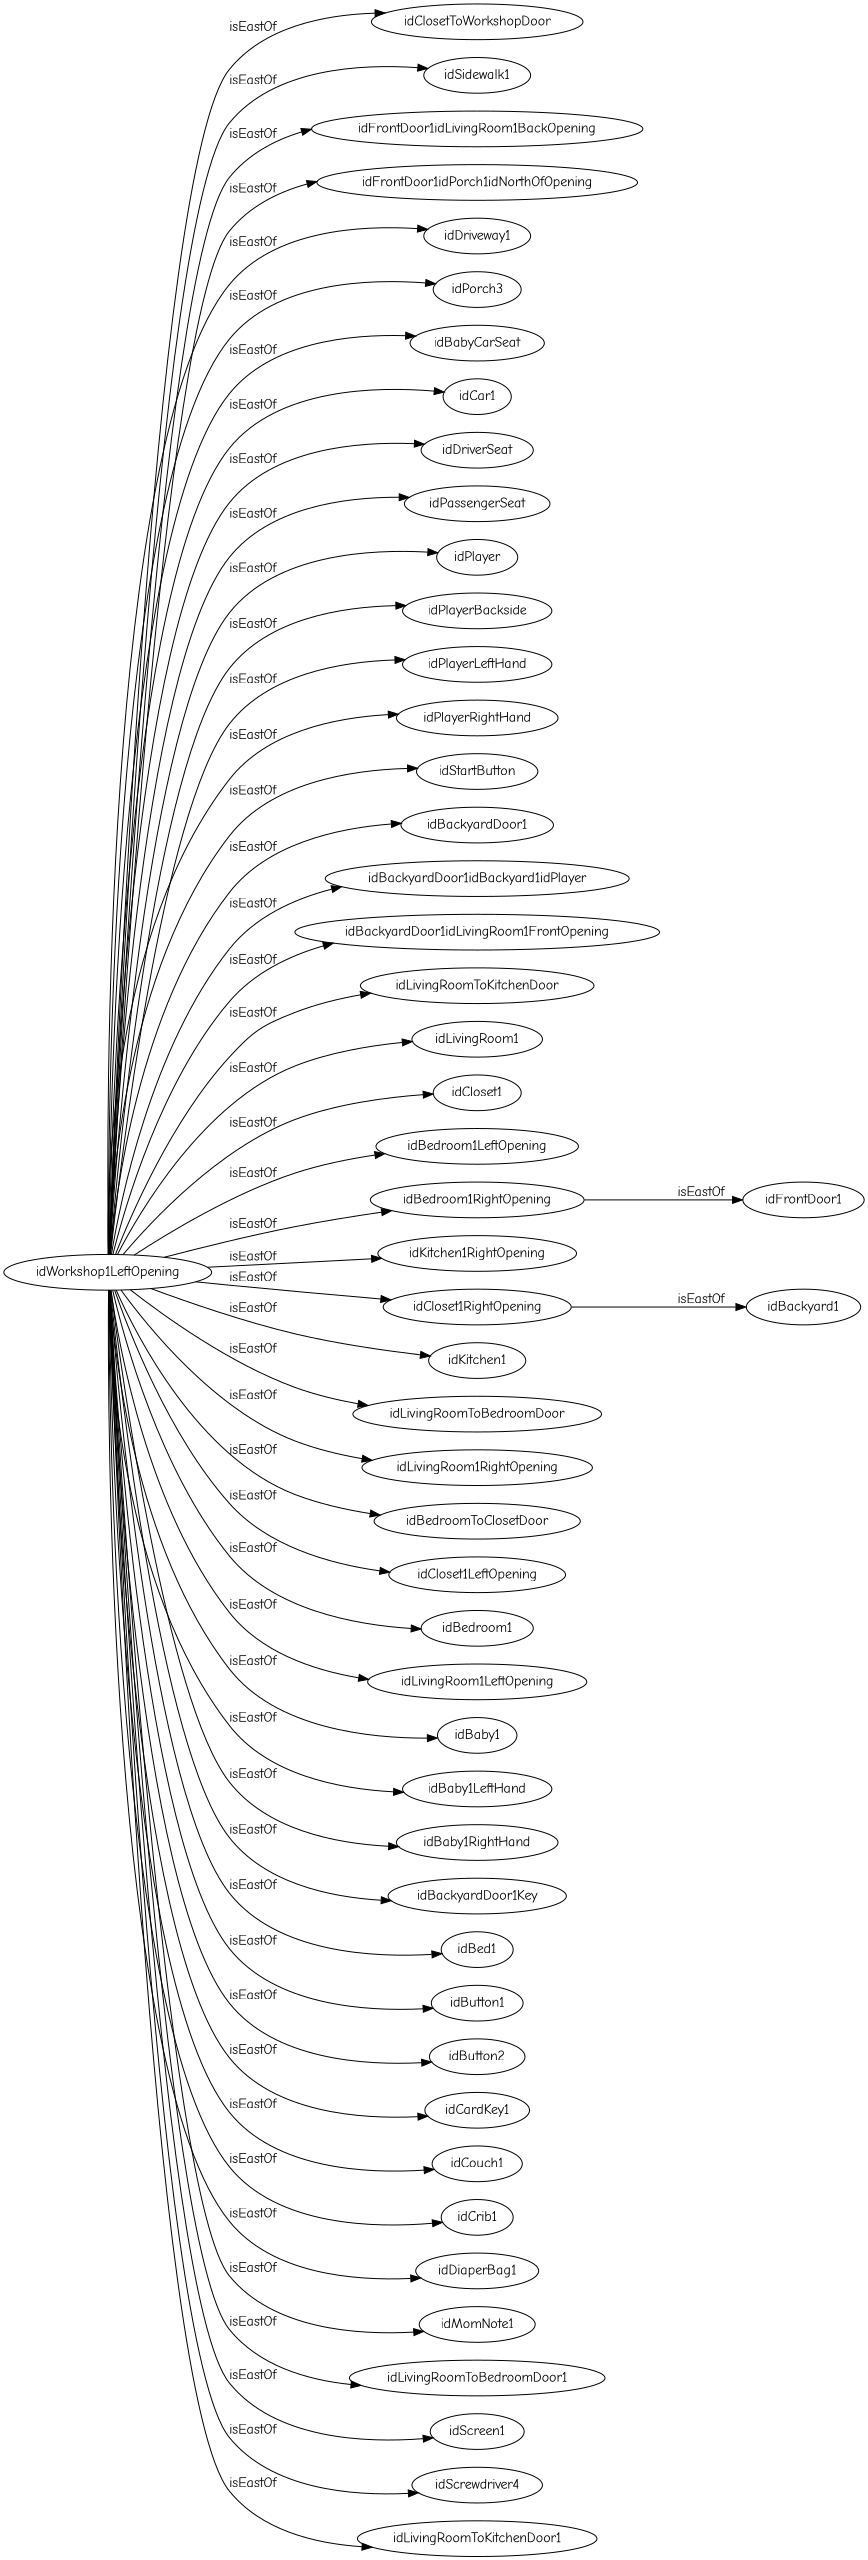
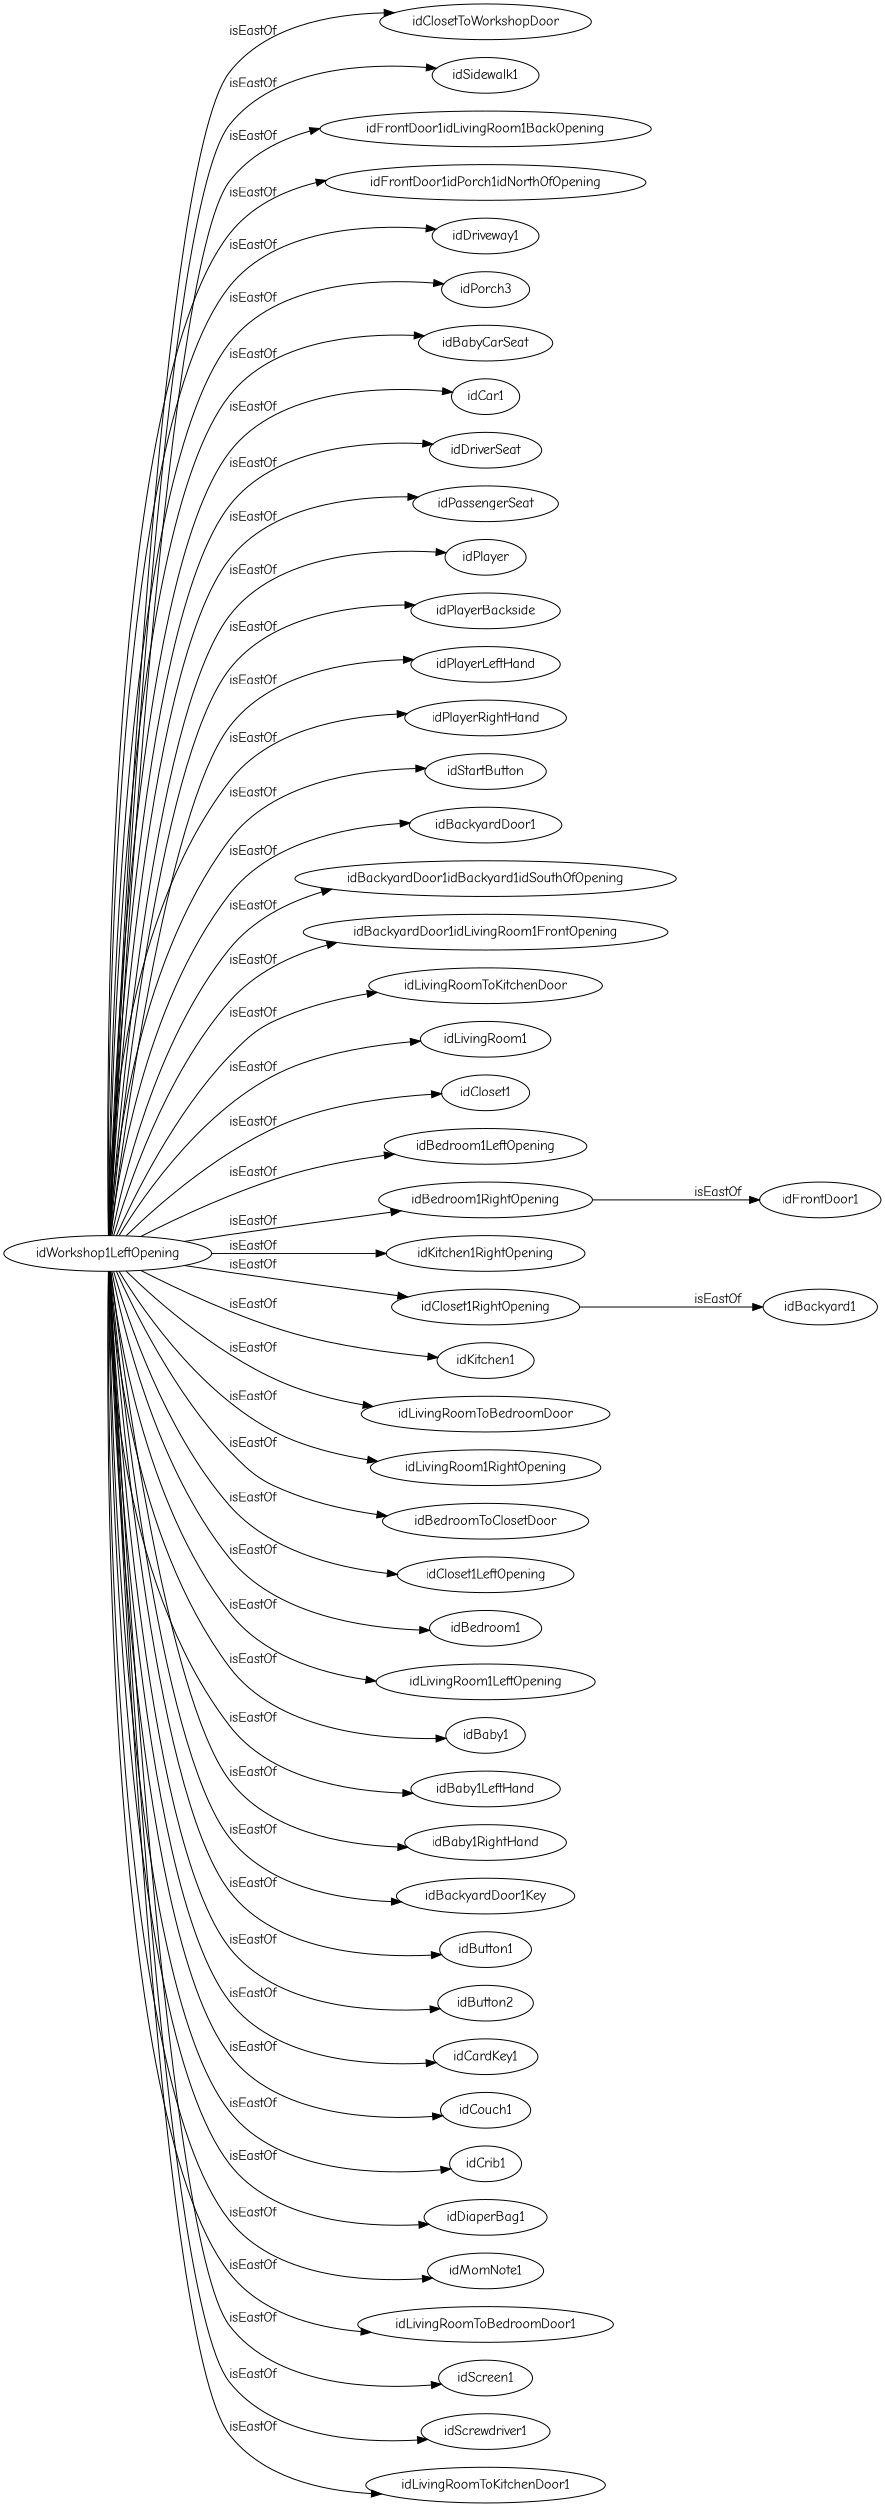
node "idBackyardDoor1idBackyard1idPlayer": label "idBackyardDoor1idBackyard1idPlayer" -> "idBackyardDoor1idBackyard1idSouthOfOpening"
node "idBed1": removed
node "idScrewdriver4": label "idScrewdriver4" -> "idScrewdriver1"
